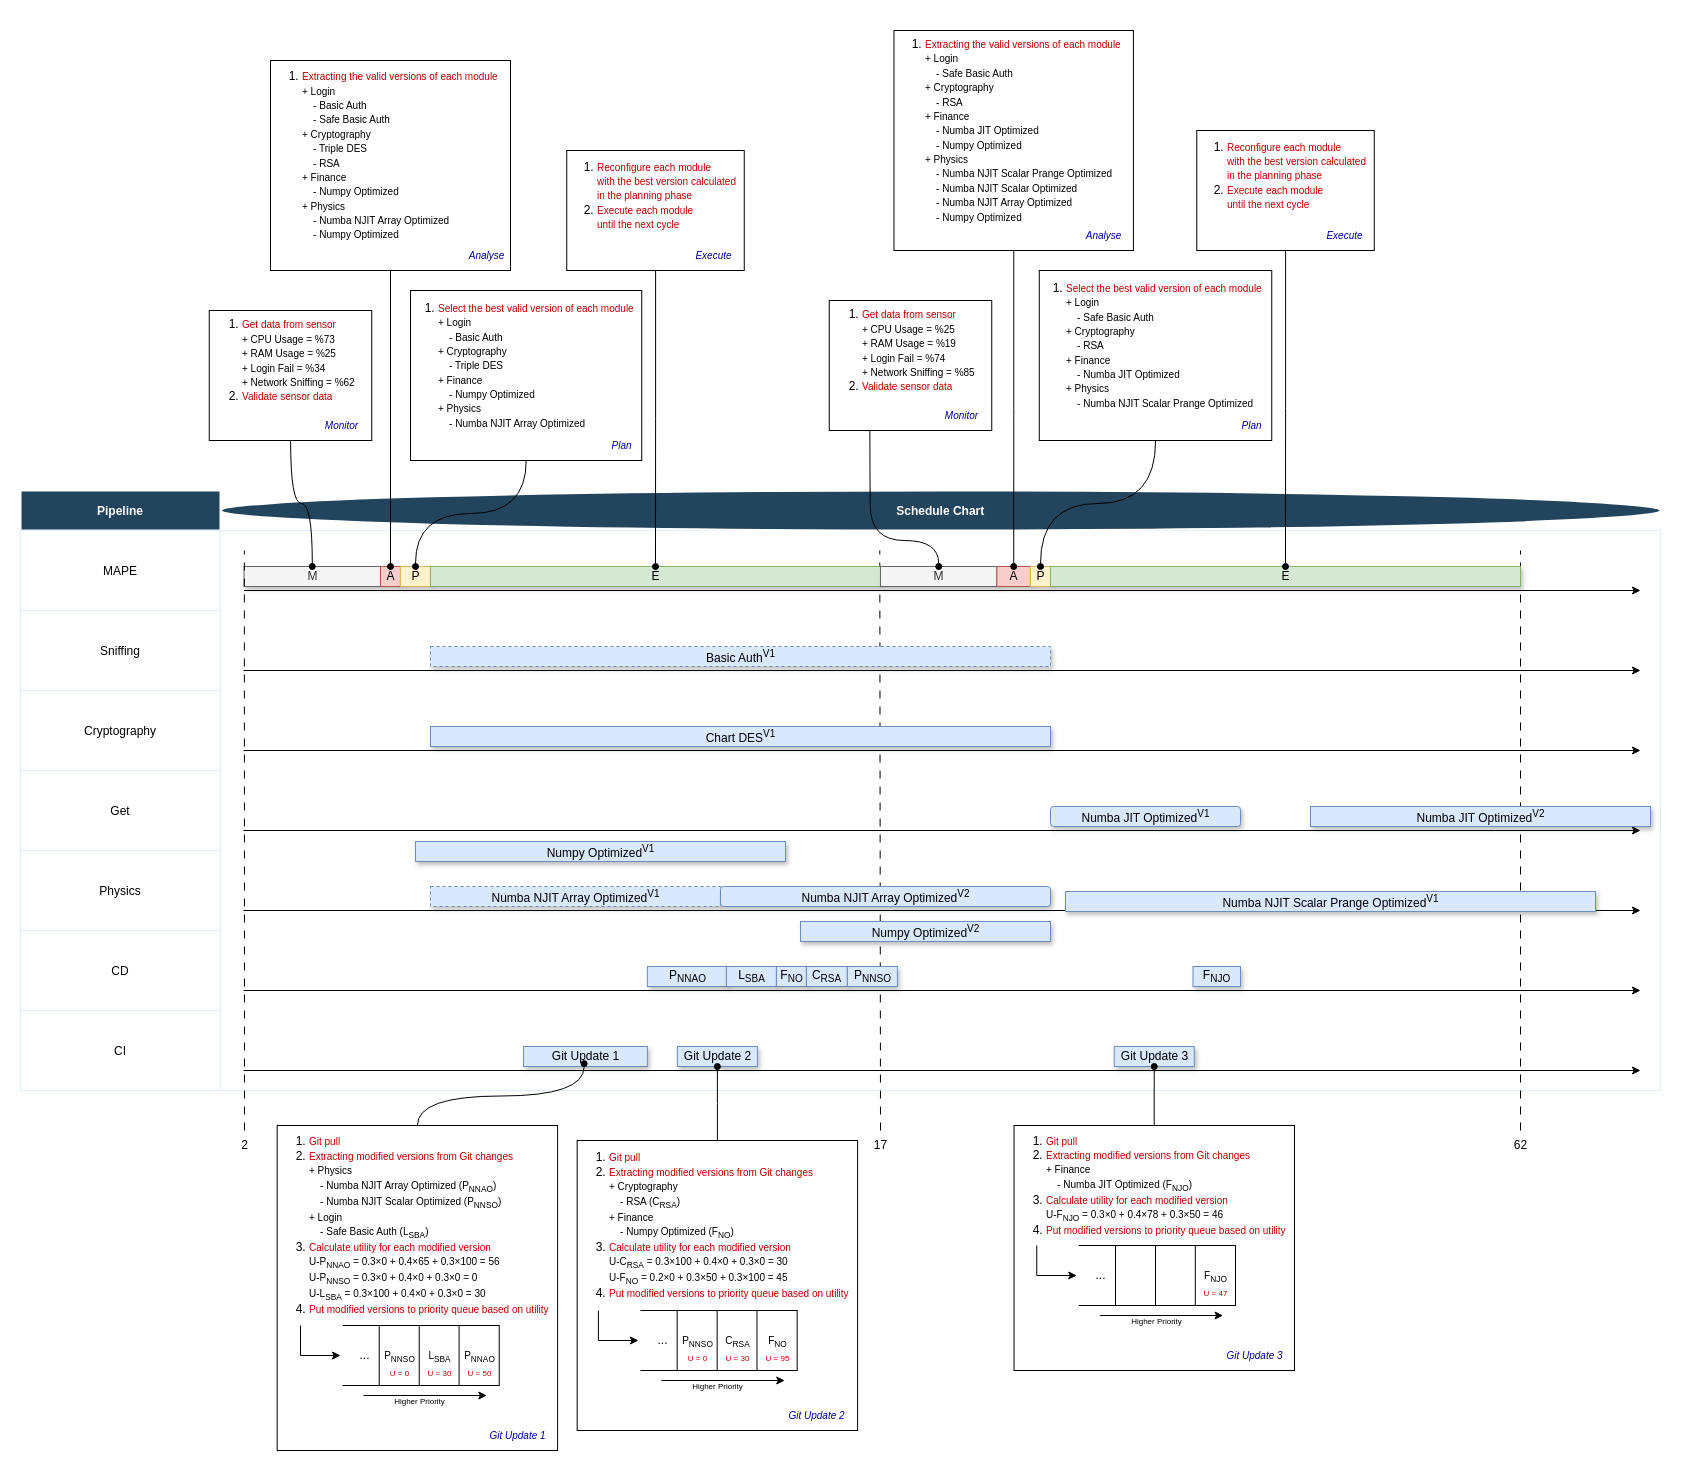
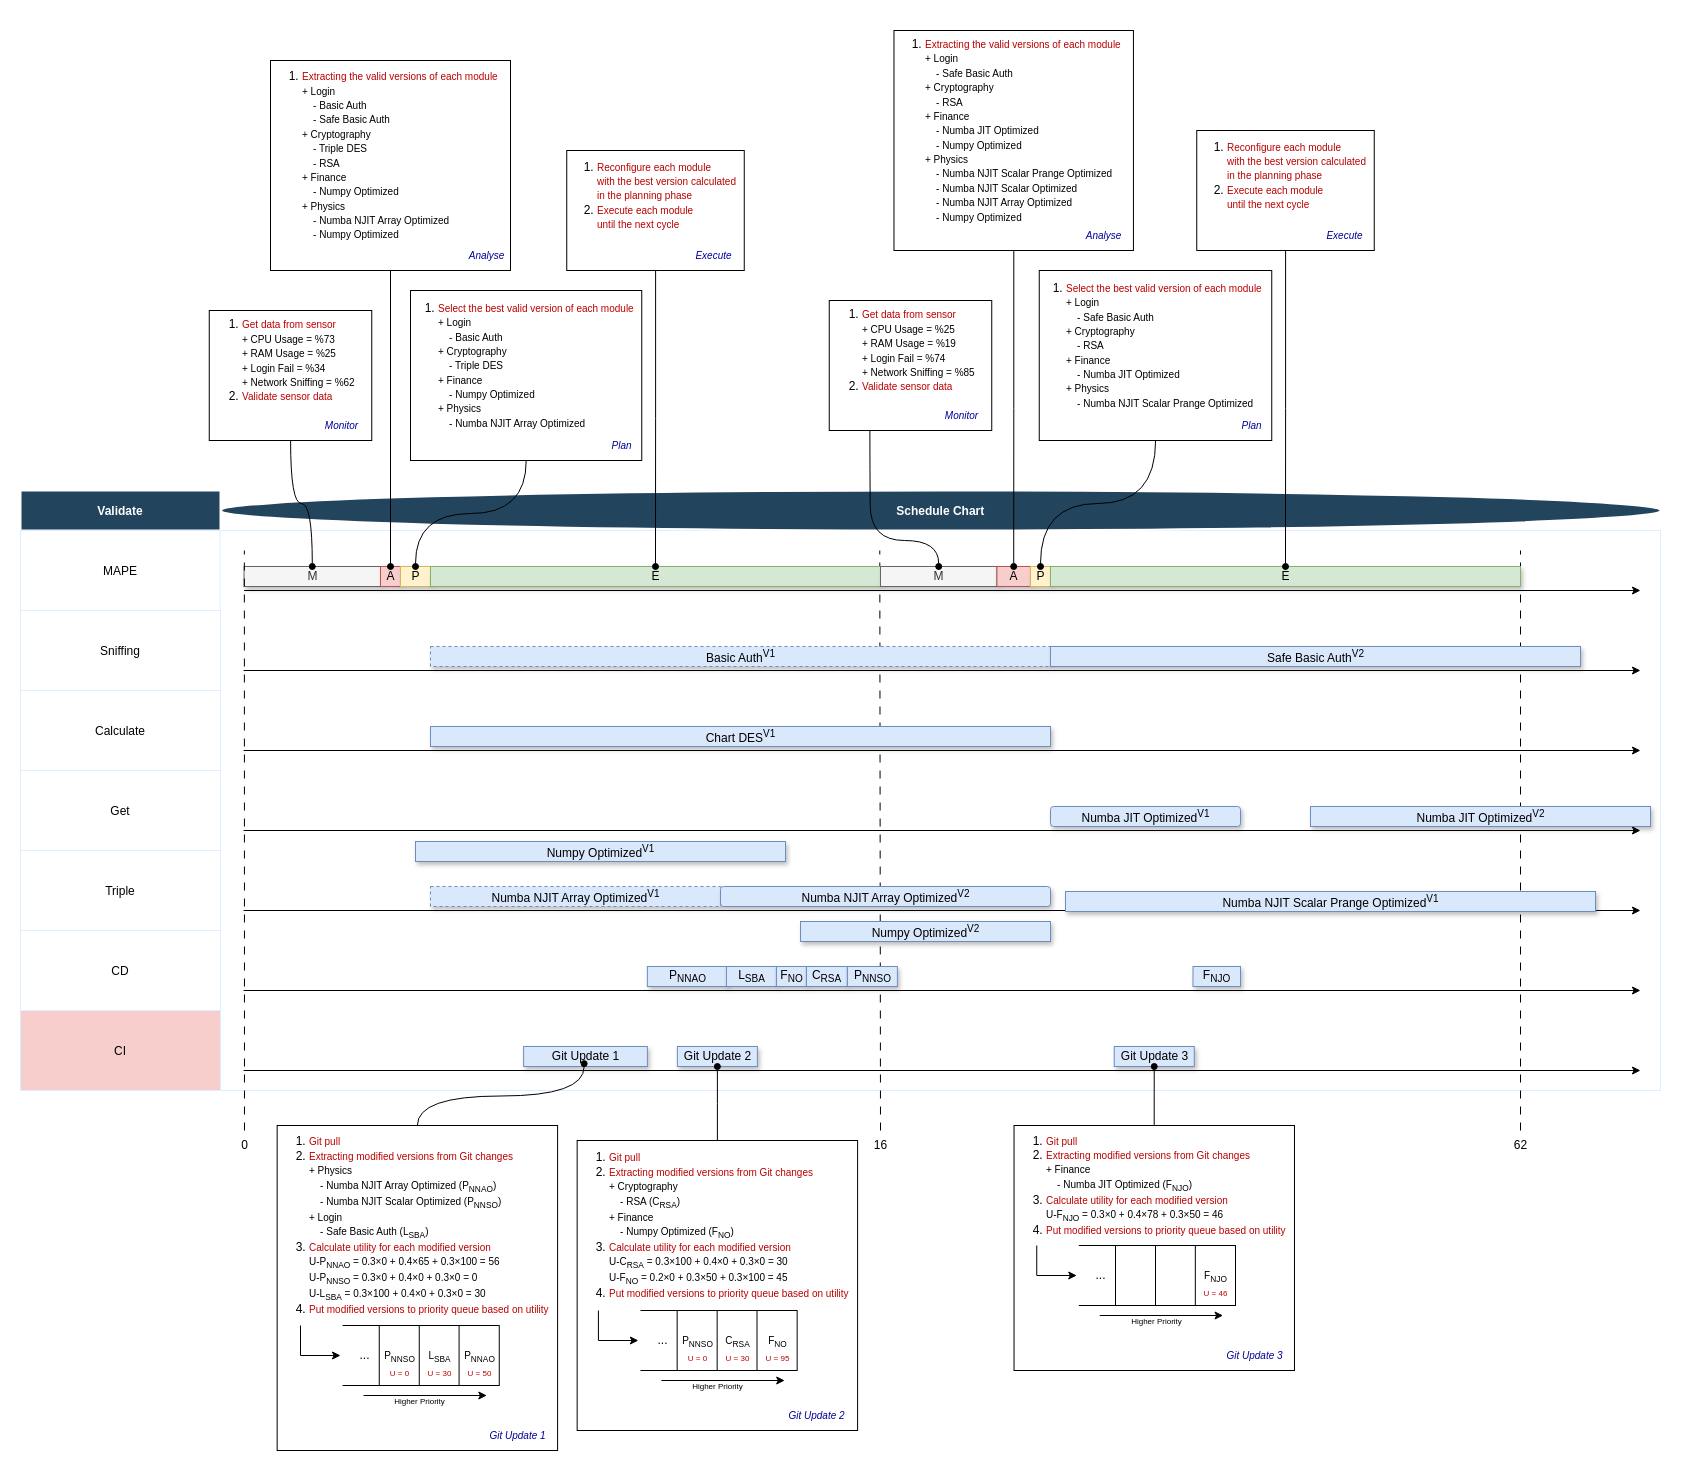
node "Pipeline": label "Pipeline" -> "Validate"
node "Safe Basic AuthV2": added
node "Cryptography": label "Cryptography" -> "Calculate"
node "Physics": label "Physics" -> "Triple"
node "CI": fillcolor #ffffff -> #f8cecc
node "2": label "2" -> "0"
node "17": label "17" -> "16"
node "U = 47": label "U = 47" -> "U = 46"
